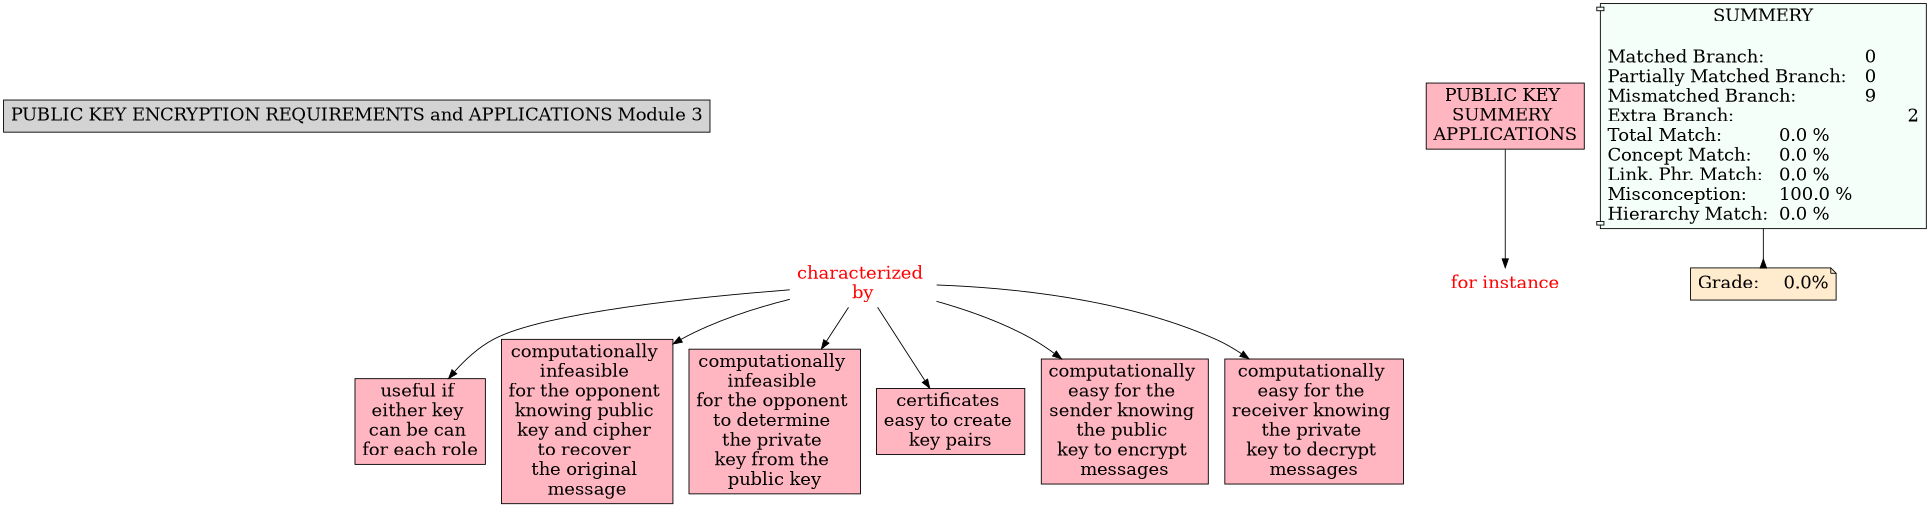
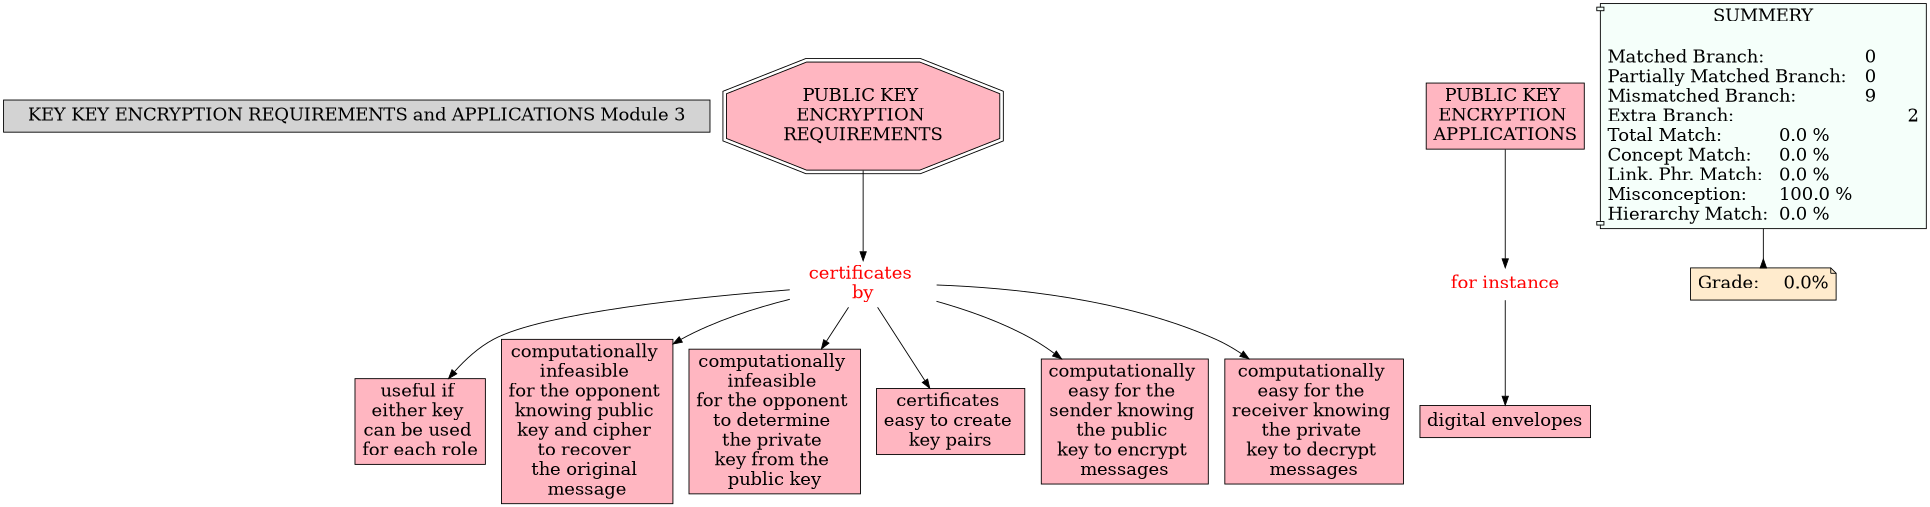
node "PUBLIC KEY ENCRYPTION REQUIREMENTS and APPLICATIONS Module 3": label "PUBLIC KEY ENCRYPTION REQUIREMENTS and APPLICATIONS Module 3" -> "KEY KEY ENCRYPTION REQUIREMENTS and APPLICATIONS Module 3"
node "PUBLIC KEY ENCRYPTION REQUIREMENTS": added
node "PUBLIC KEY SUMMERY APPLICATIONS": label "PUBLIC KEY SUMMERY APPLICATIONS" -> "PUBLIC KEY ENCRYPTION APPLICATIONS"
node "characterized by": label "characterized by" -> "certificates by"
node "useful if either key can be can for each role": label "useful if either key can be can for each role" -> "useful if either key can be used for each role"
node "digital envelopes": added
